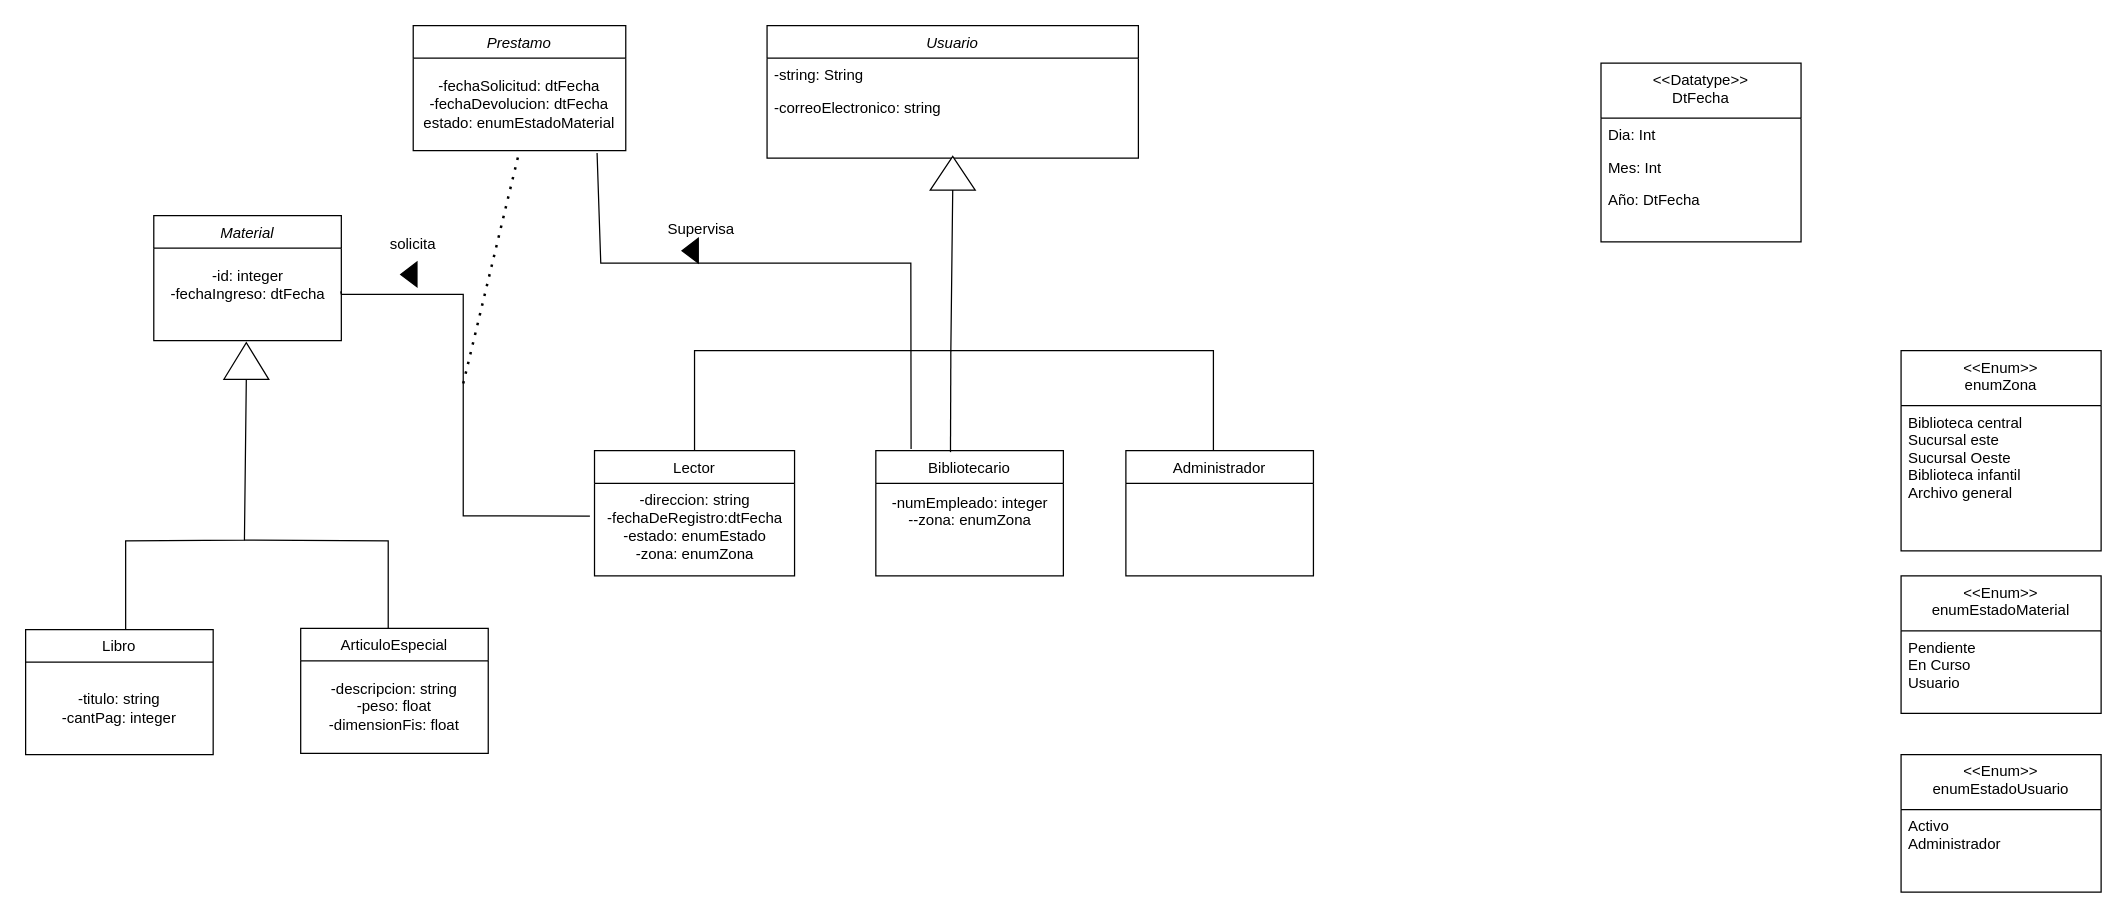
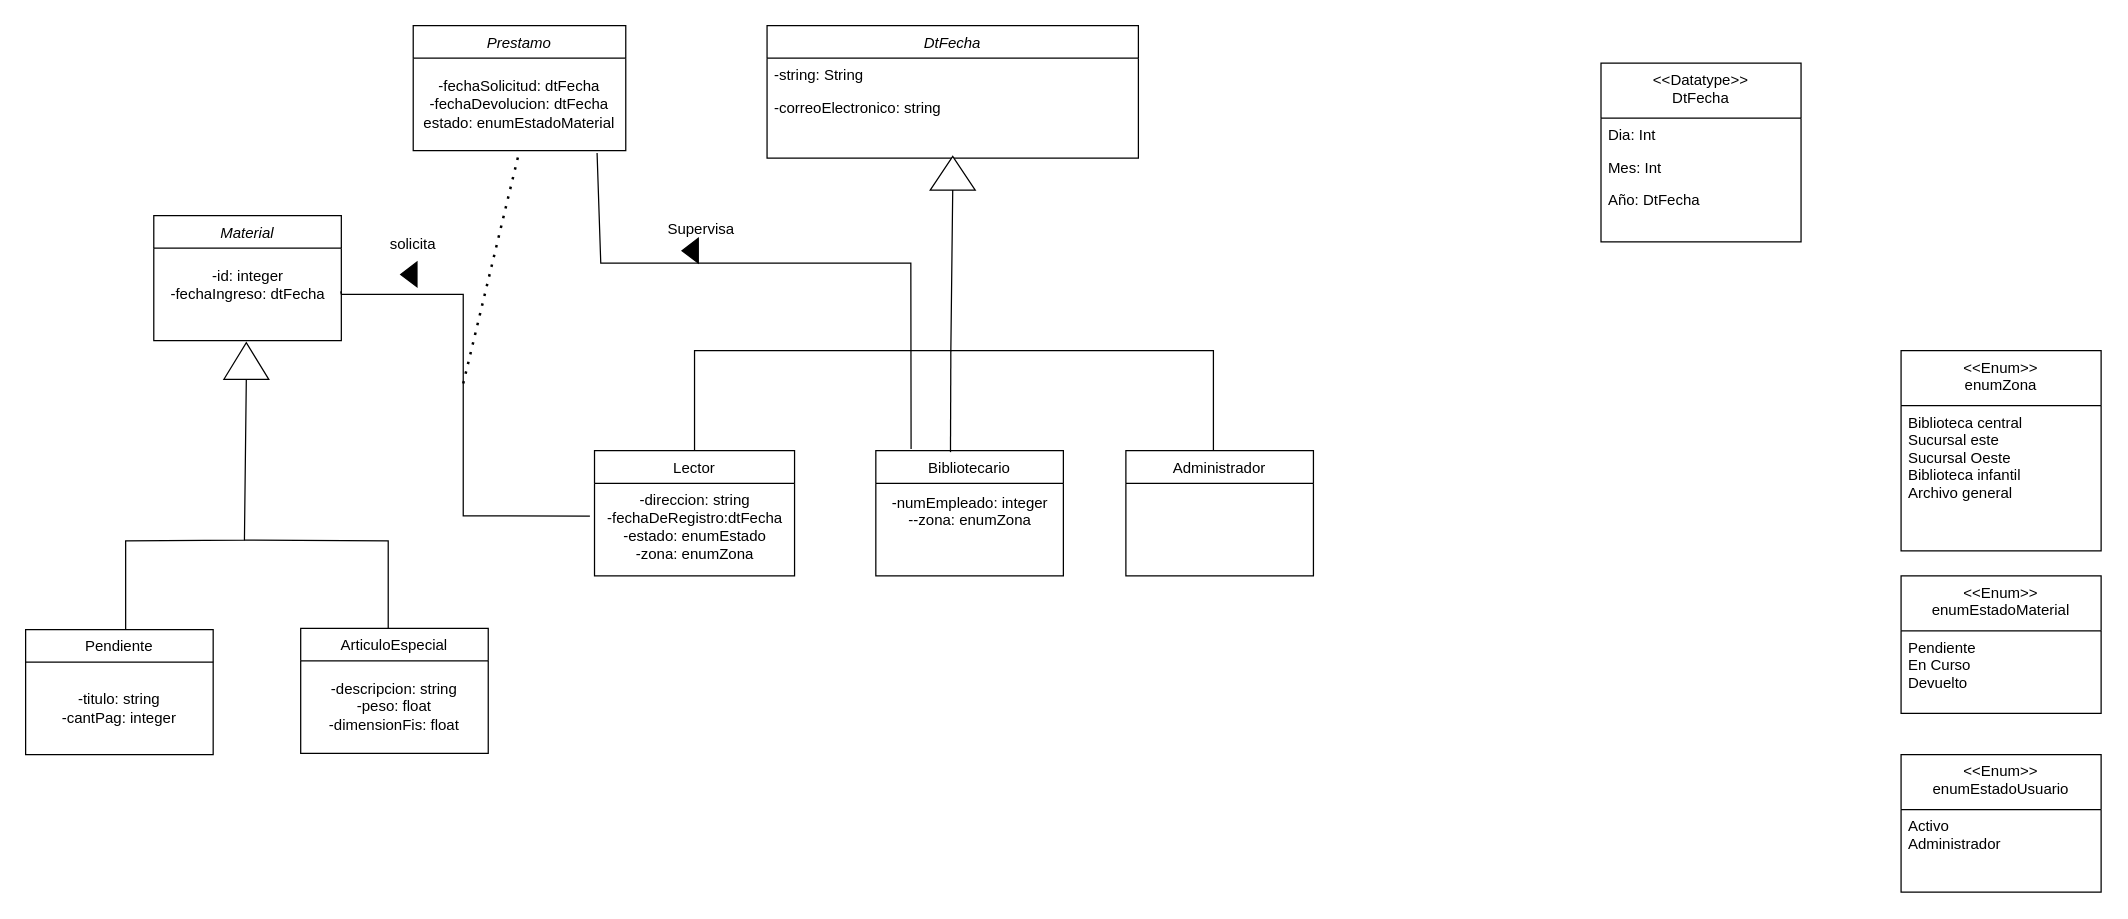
node "Usuario": label "Usuario" -> "DtFecha"
node "Libro": label "Libro" -> "Pendiente"
node "Pendiente En Curso Usuario": label "Pendiente En Curso Usuario" -> "Pendiente En Curso Devuelto"
